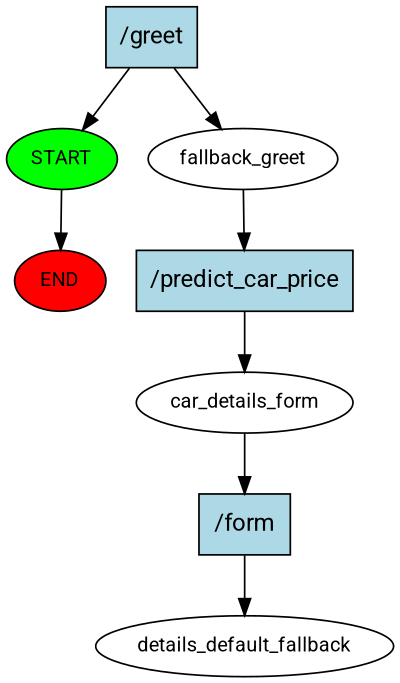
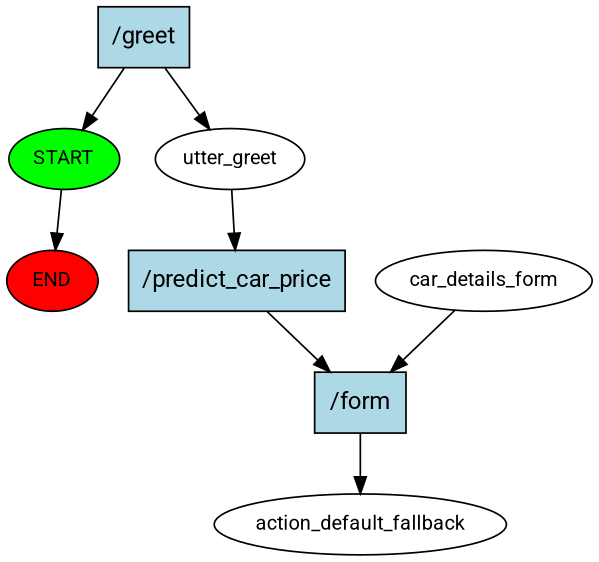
node "fallback_greet": label "fallback_greet" -> "utter_greet"
edge "/predict_car_price" -> "car_details_form": now "/predict_car_price" -> "/form"
node "details_default_fallback": label "details_default_fallback" -> "action_default_fallback"
